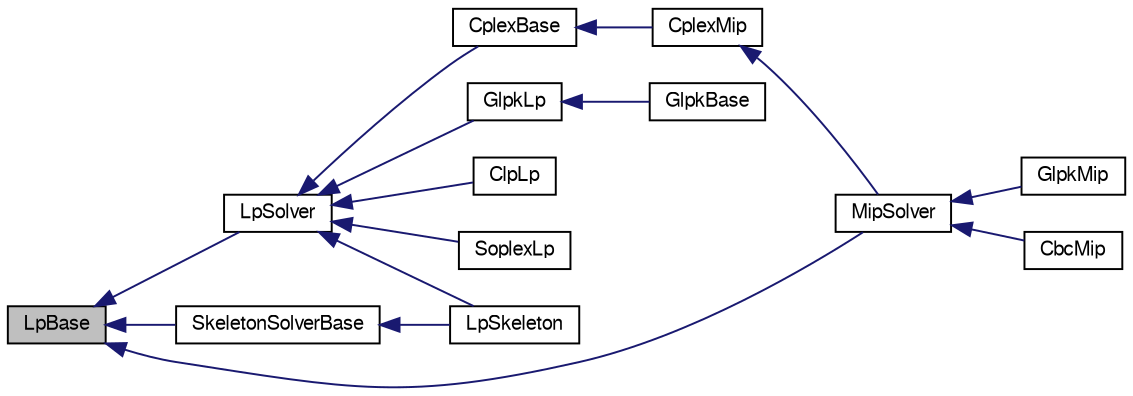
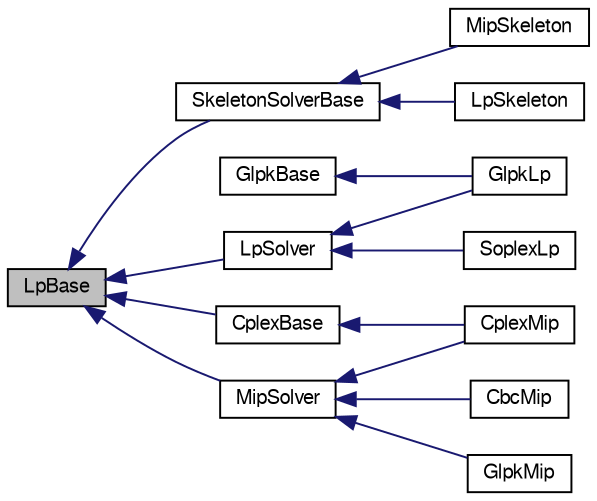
node "MipSkeleton": added
edge "GlpkBase" -> "GlpkLp": reversed
edge "CplexBase" -> "LpSolver": now "CplexBase" -> "LpBase"
edge "MipSolver" -> "CplexMip": reversed
node "ClpLp": removed
edge "LpSkeleton" -> "LpSolver": removed
